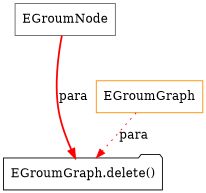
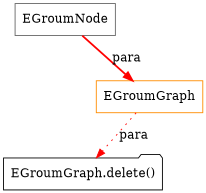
edge "EGroumNode" -> "EGroumGraph.delete()": now "EGroumNode" -> "EGroumGraph"
